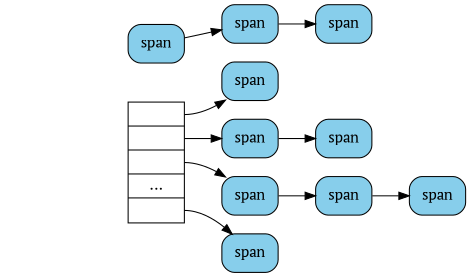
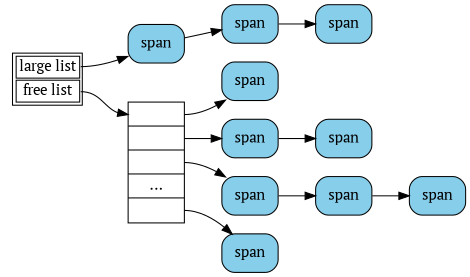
node "large list": added
